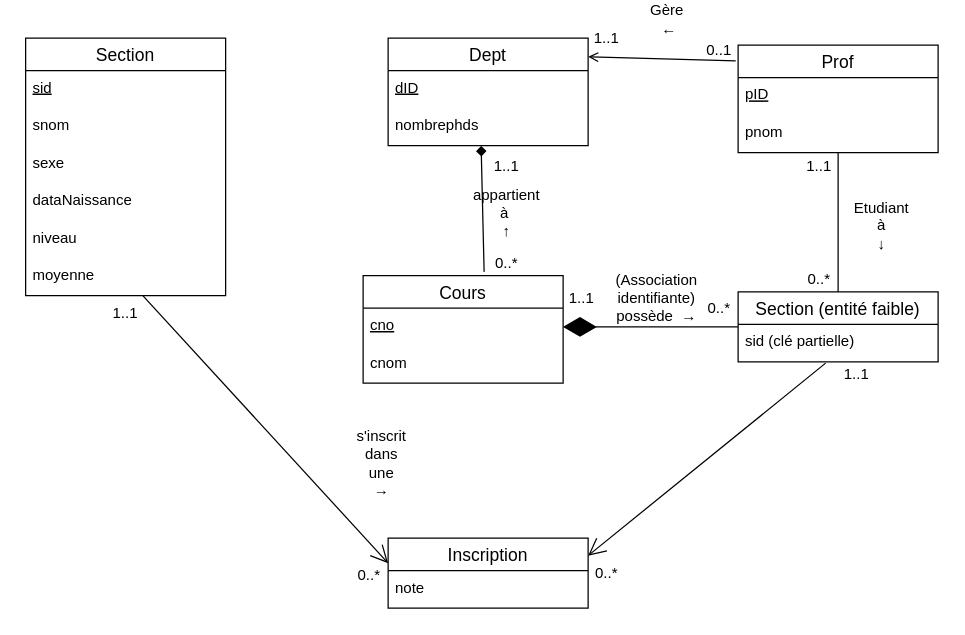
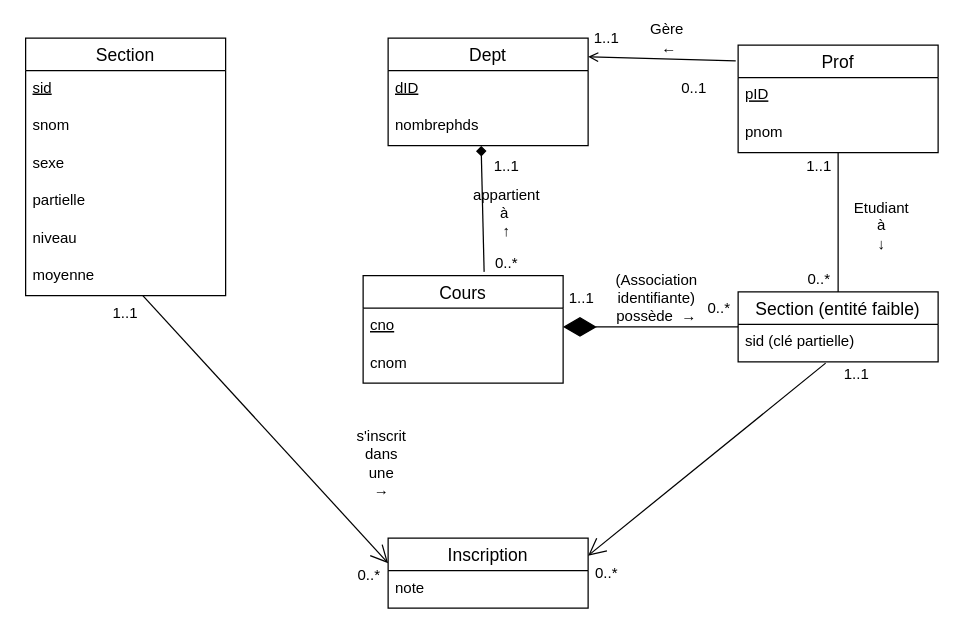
node "Gère ←": moved (669, 19) -> (669, 38)
node "0..1": moved (719, 51) -> (694, 88)
node "dataNaissance": label "dataNaissance" -> "partielle"
